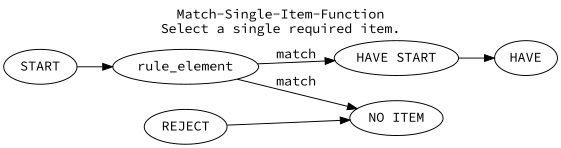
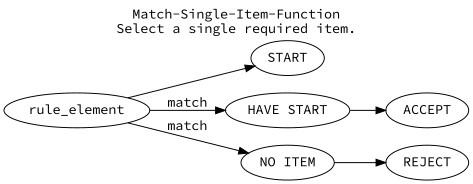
node "HAVE": label "HAVE" -> "ACCEPT"
edge "START" -> "rule_element": reversed
edge "REJECT" -> "NO ITEM": reversed
